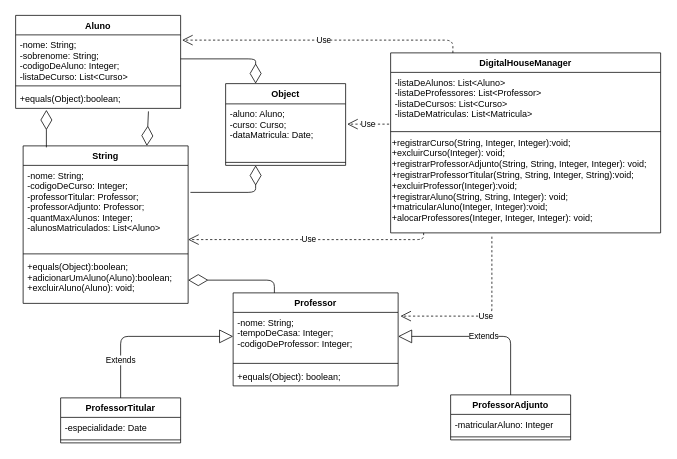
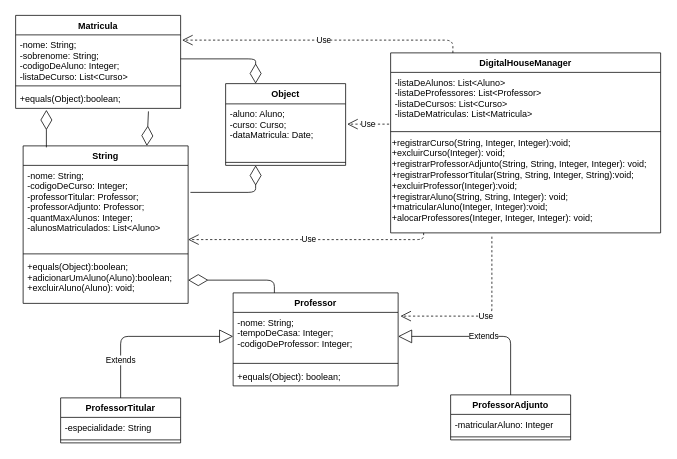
node "Aluno": label "Aluno" -> "Matricula"
node "-especialidade: Date": label "-especialidade: Date" -> "-especialidade: String"
